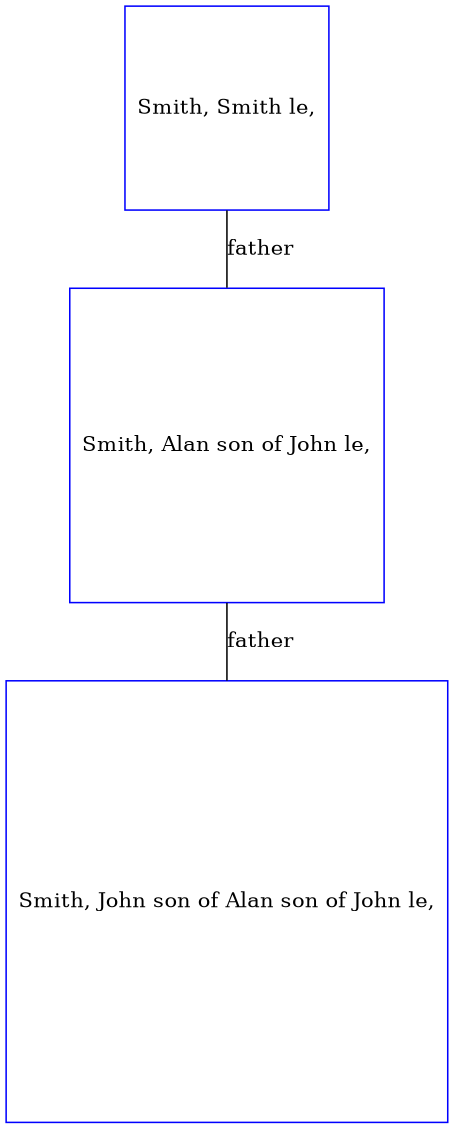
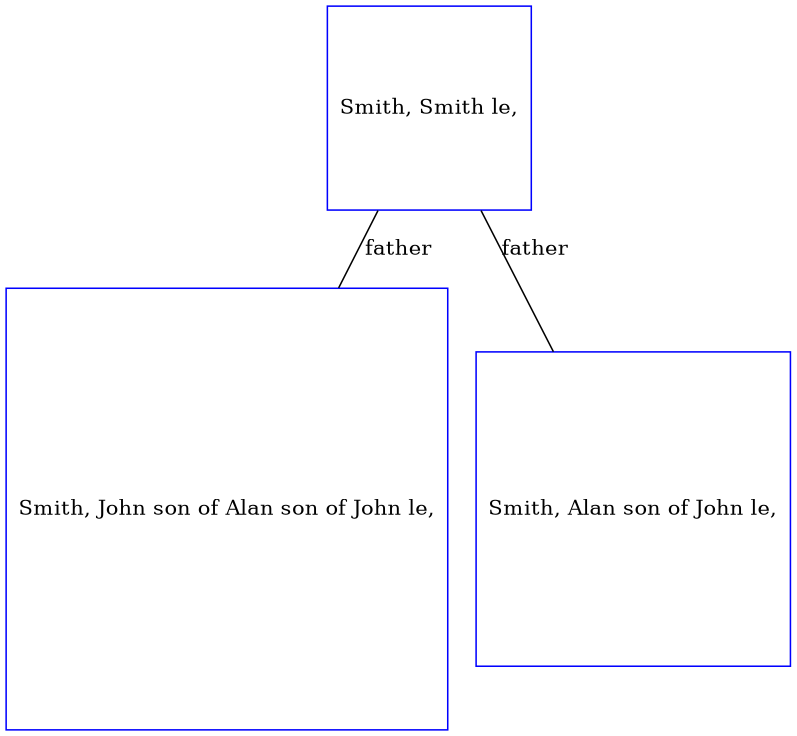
edge "Smith, Alan son of John le," -- "Smith, John son of Alan son of John le,": now "Smith, Smith le," -- "Smith, John son of Alan son of John le,"
